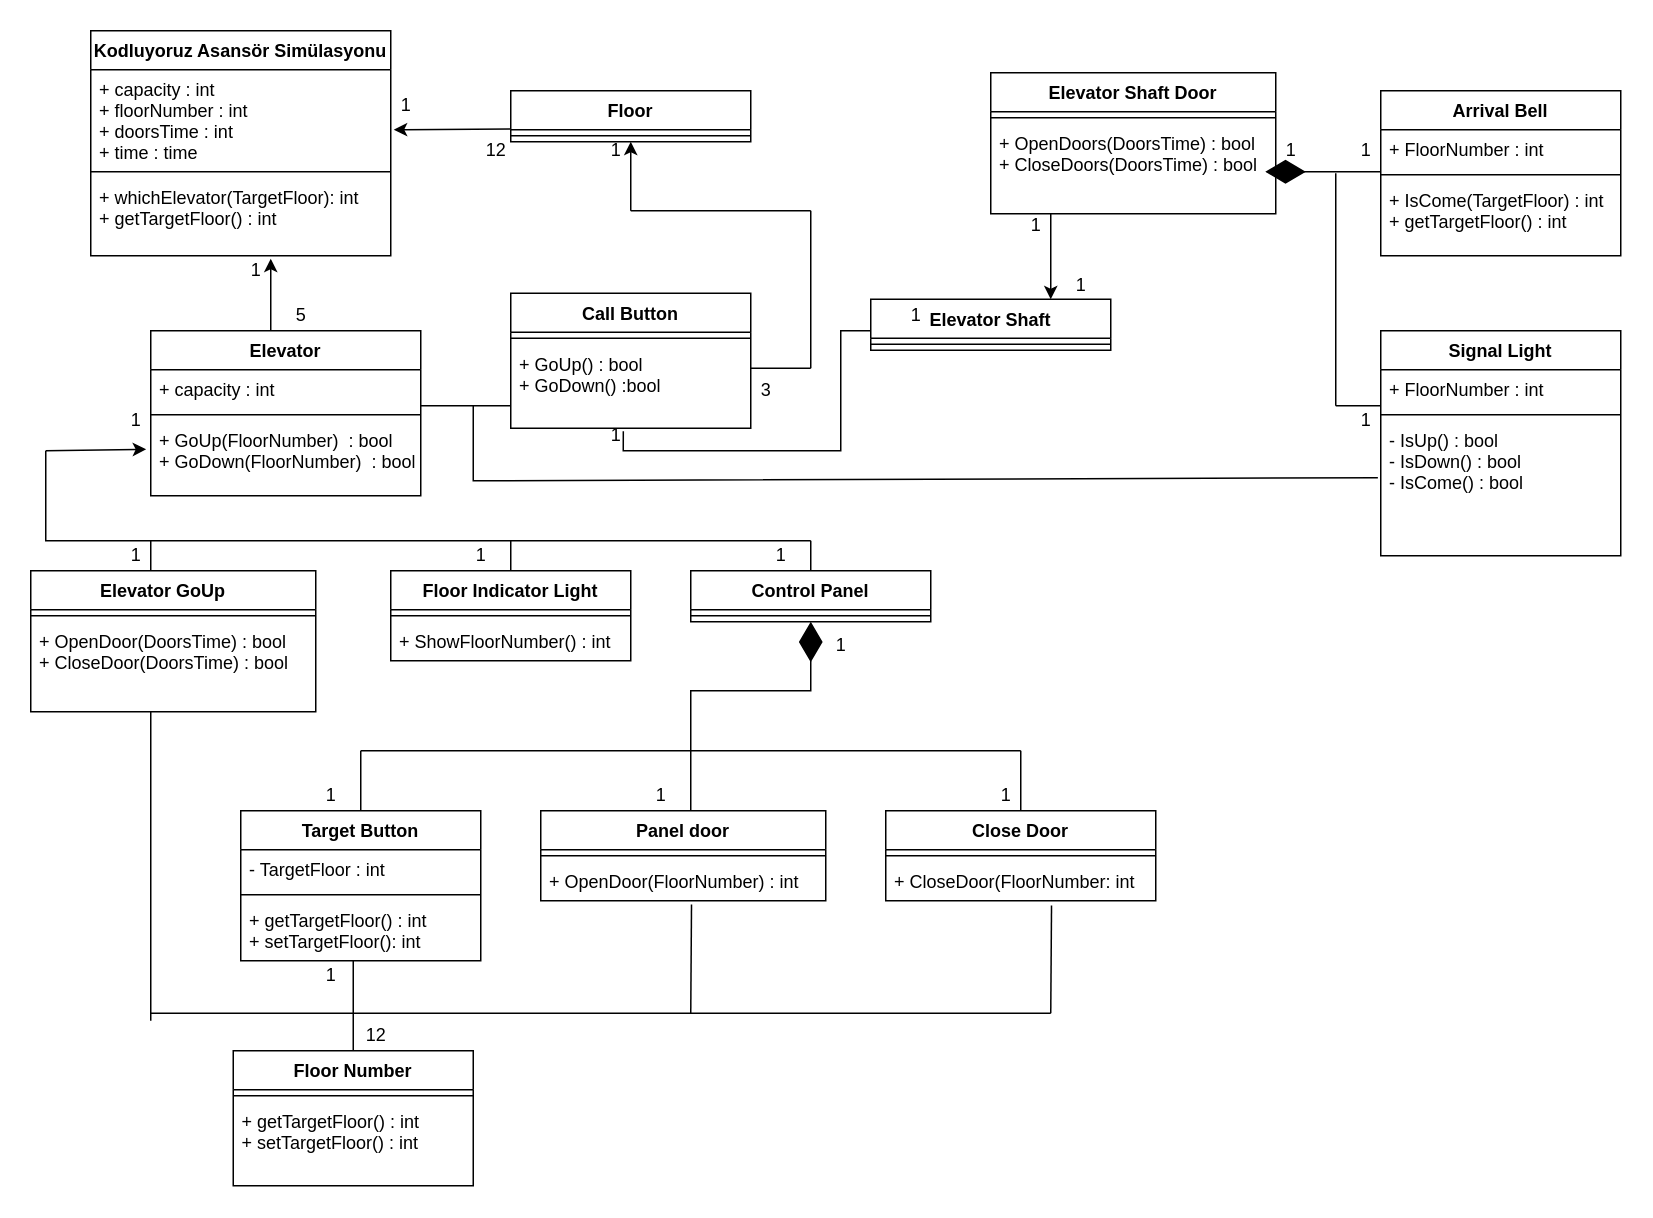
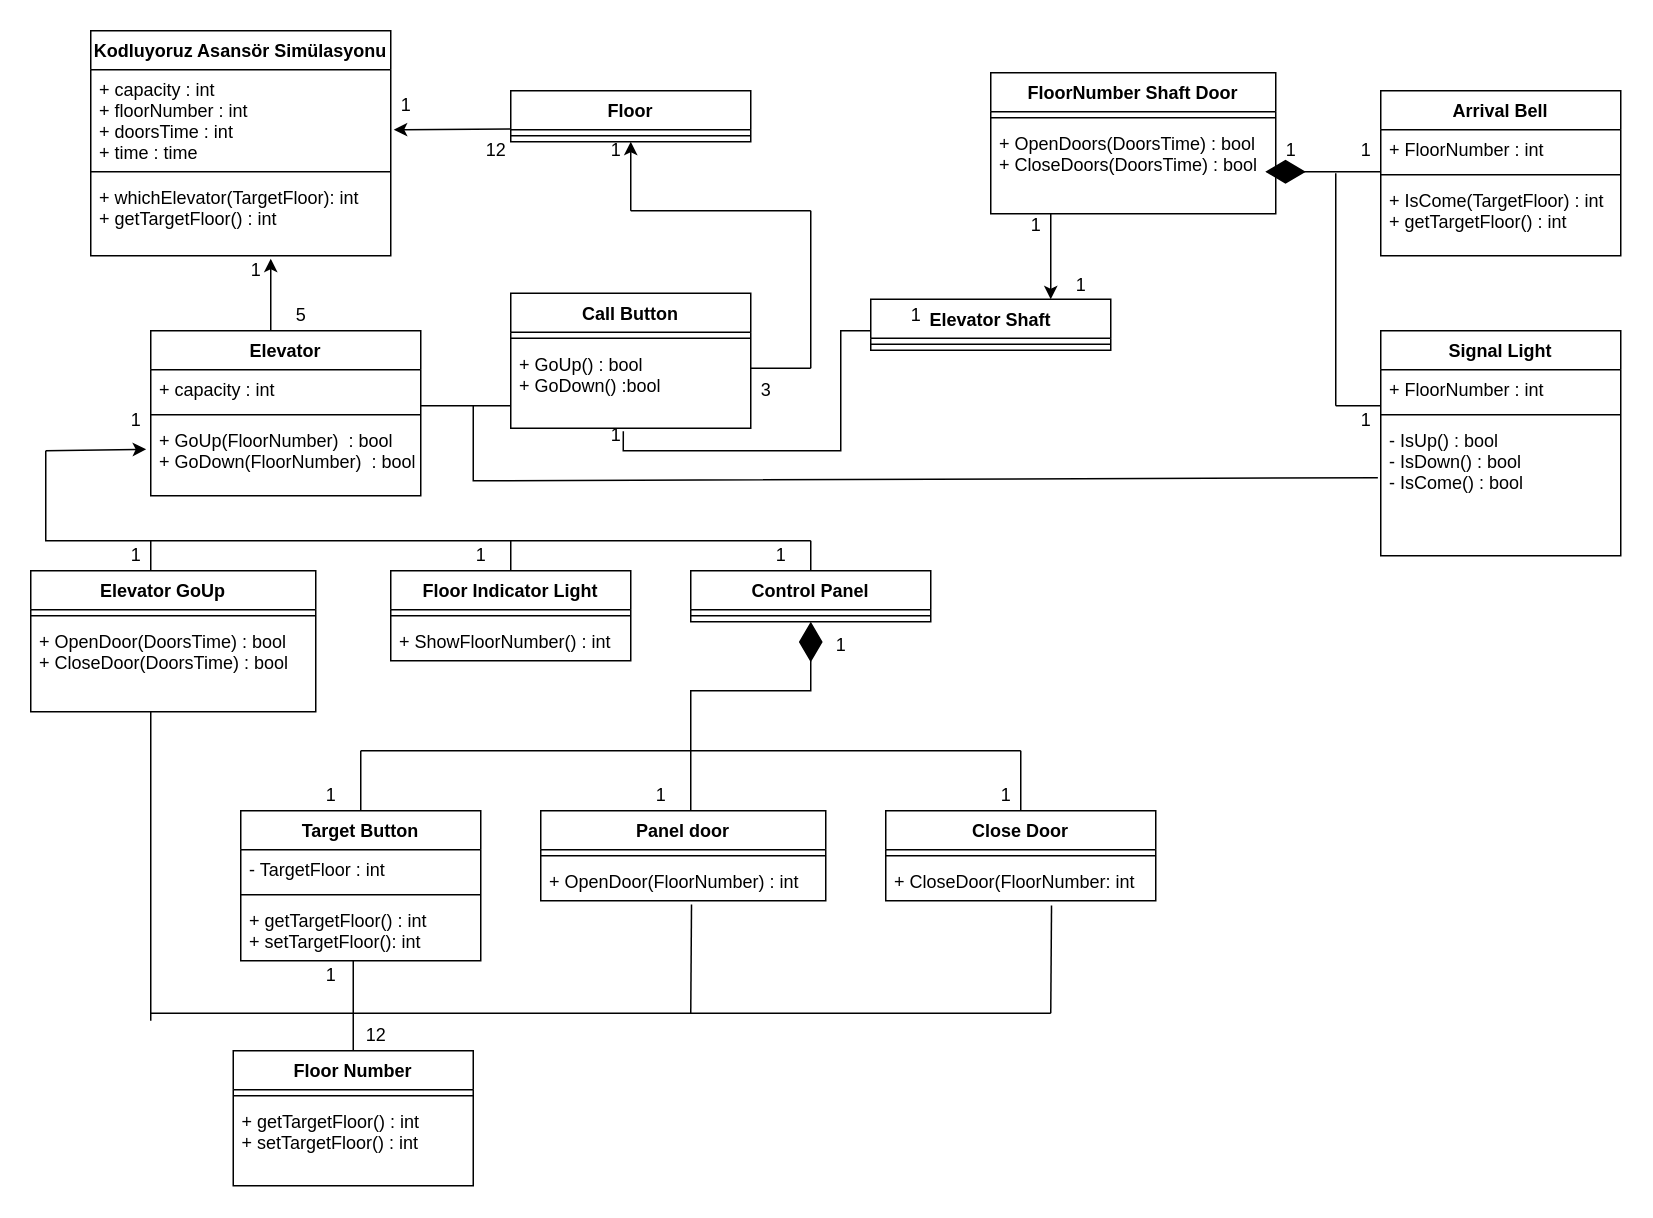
node "Elevator Shaft Door": label "Elevator Shaft Door" -> "FloorNumber Shaft Door"
